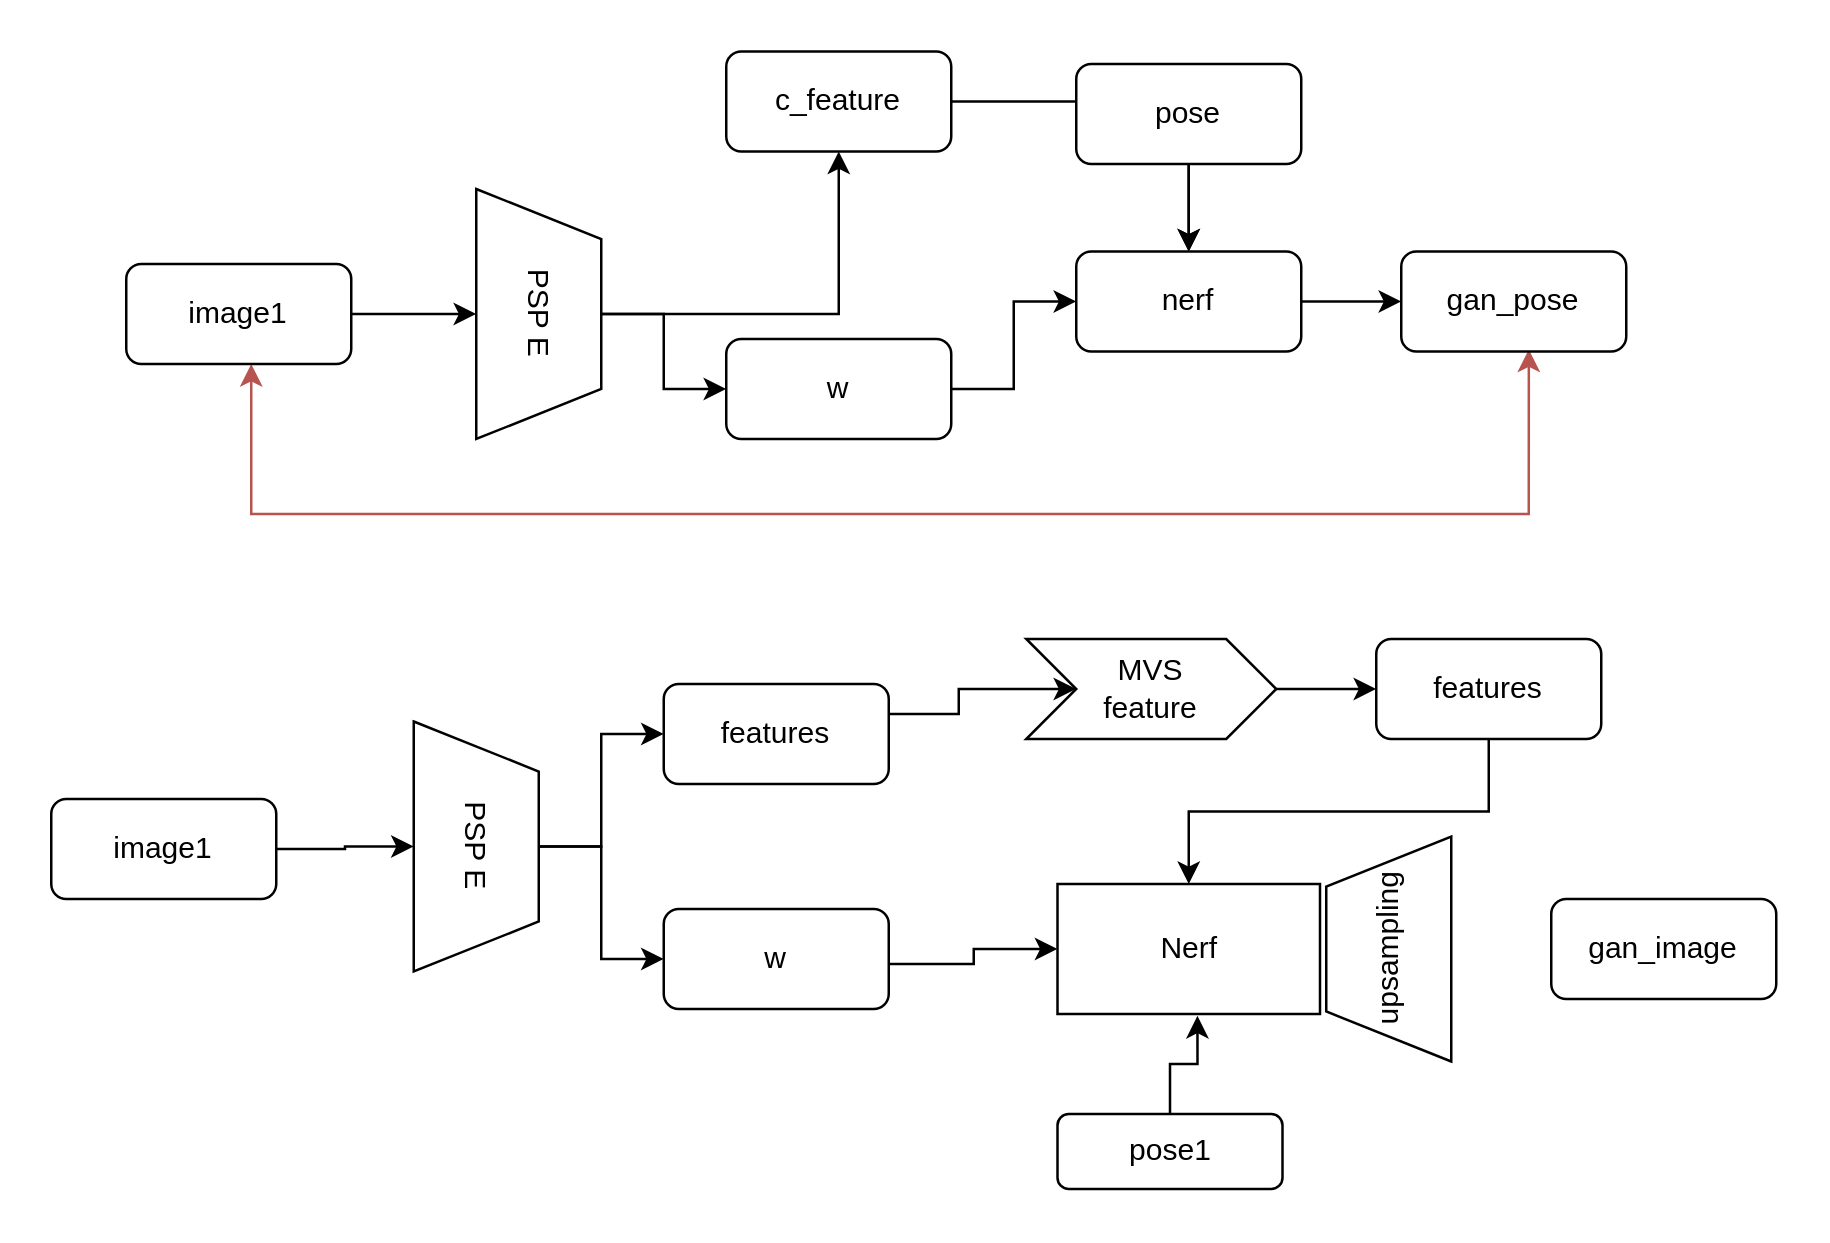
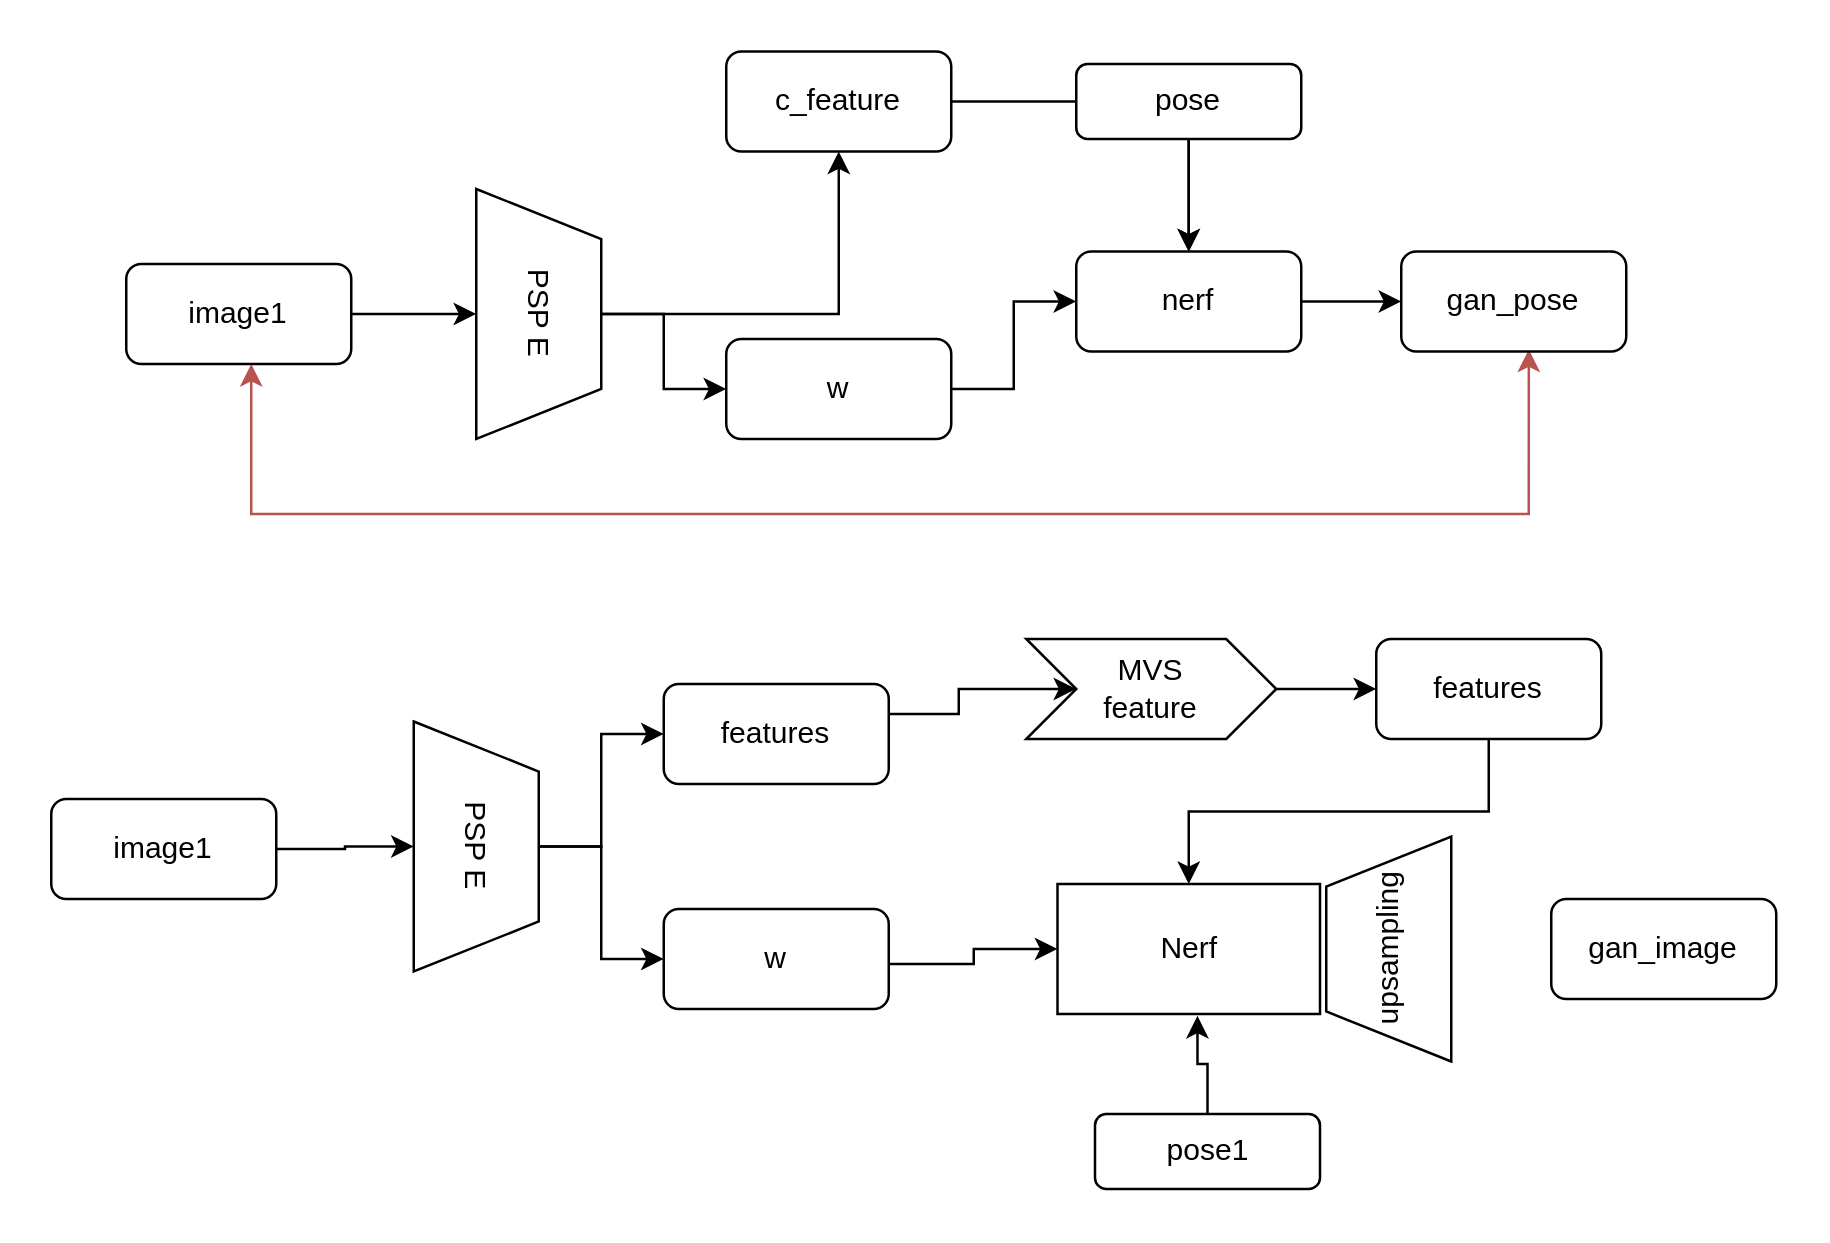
node "pose": size 225x100 -> 225x75
node "pose1": moved (1170, 1151) -> (1208, 1151)
